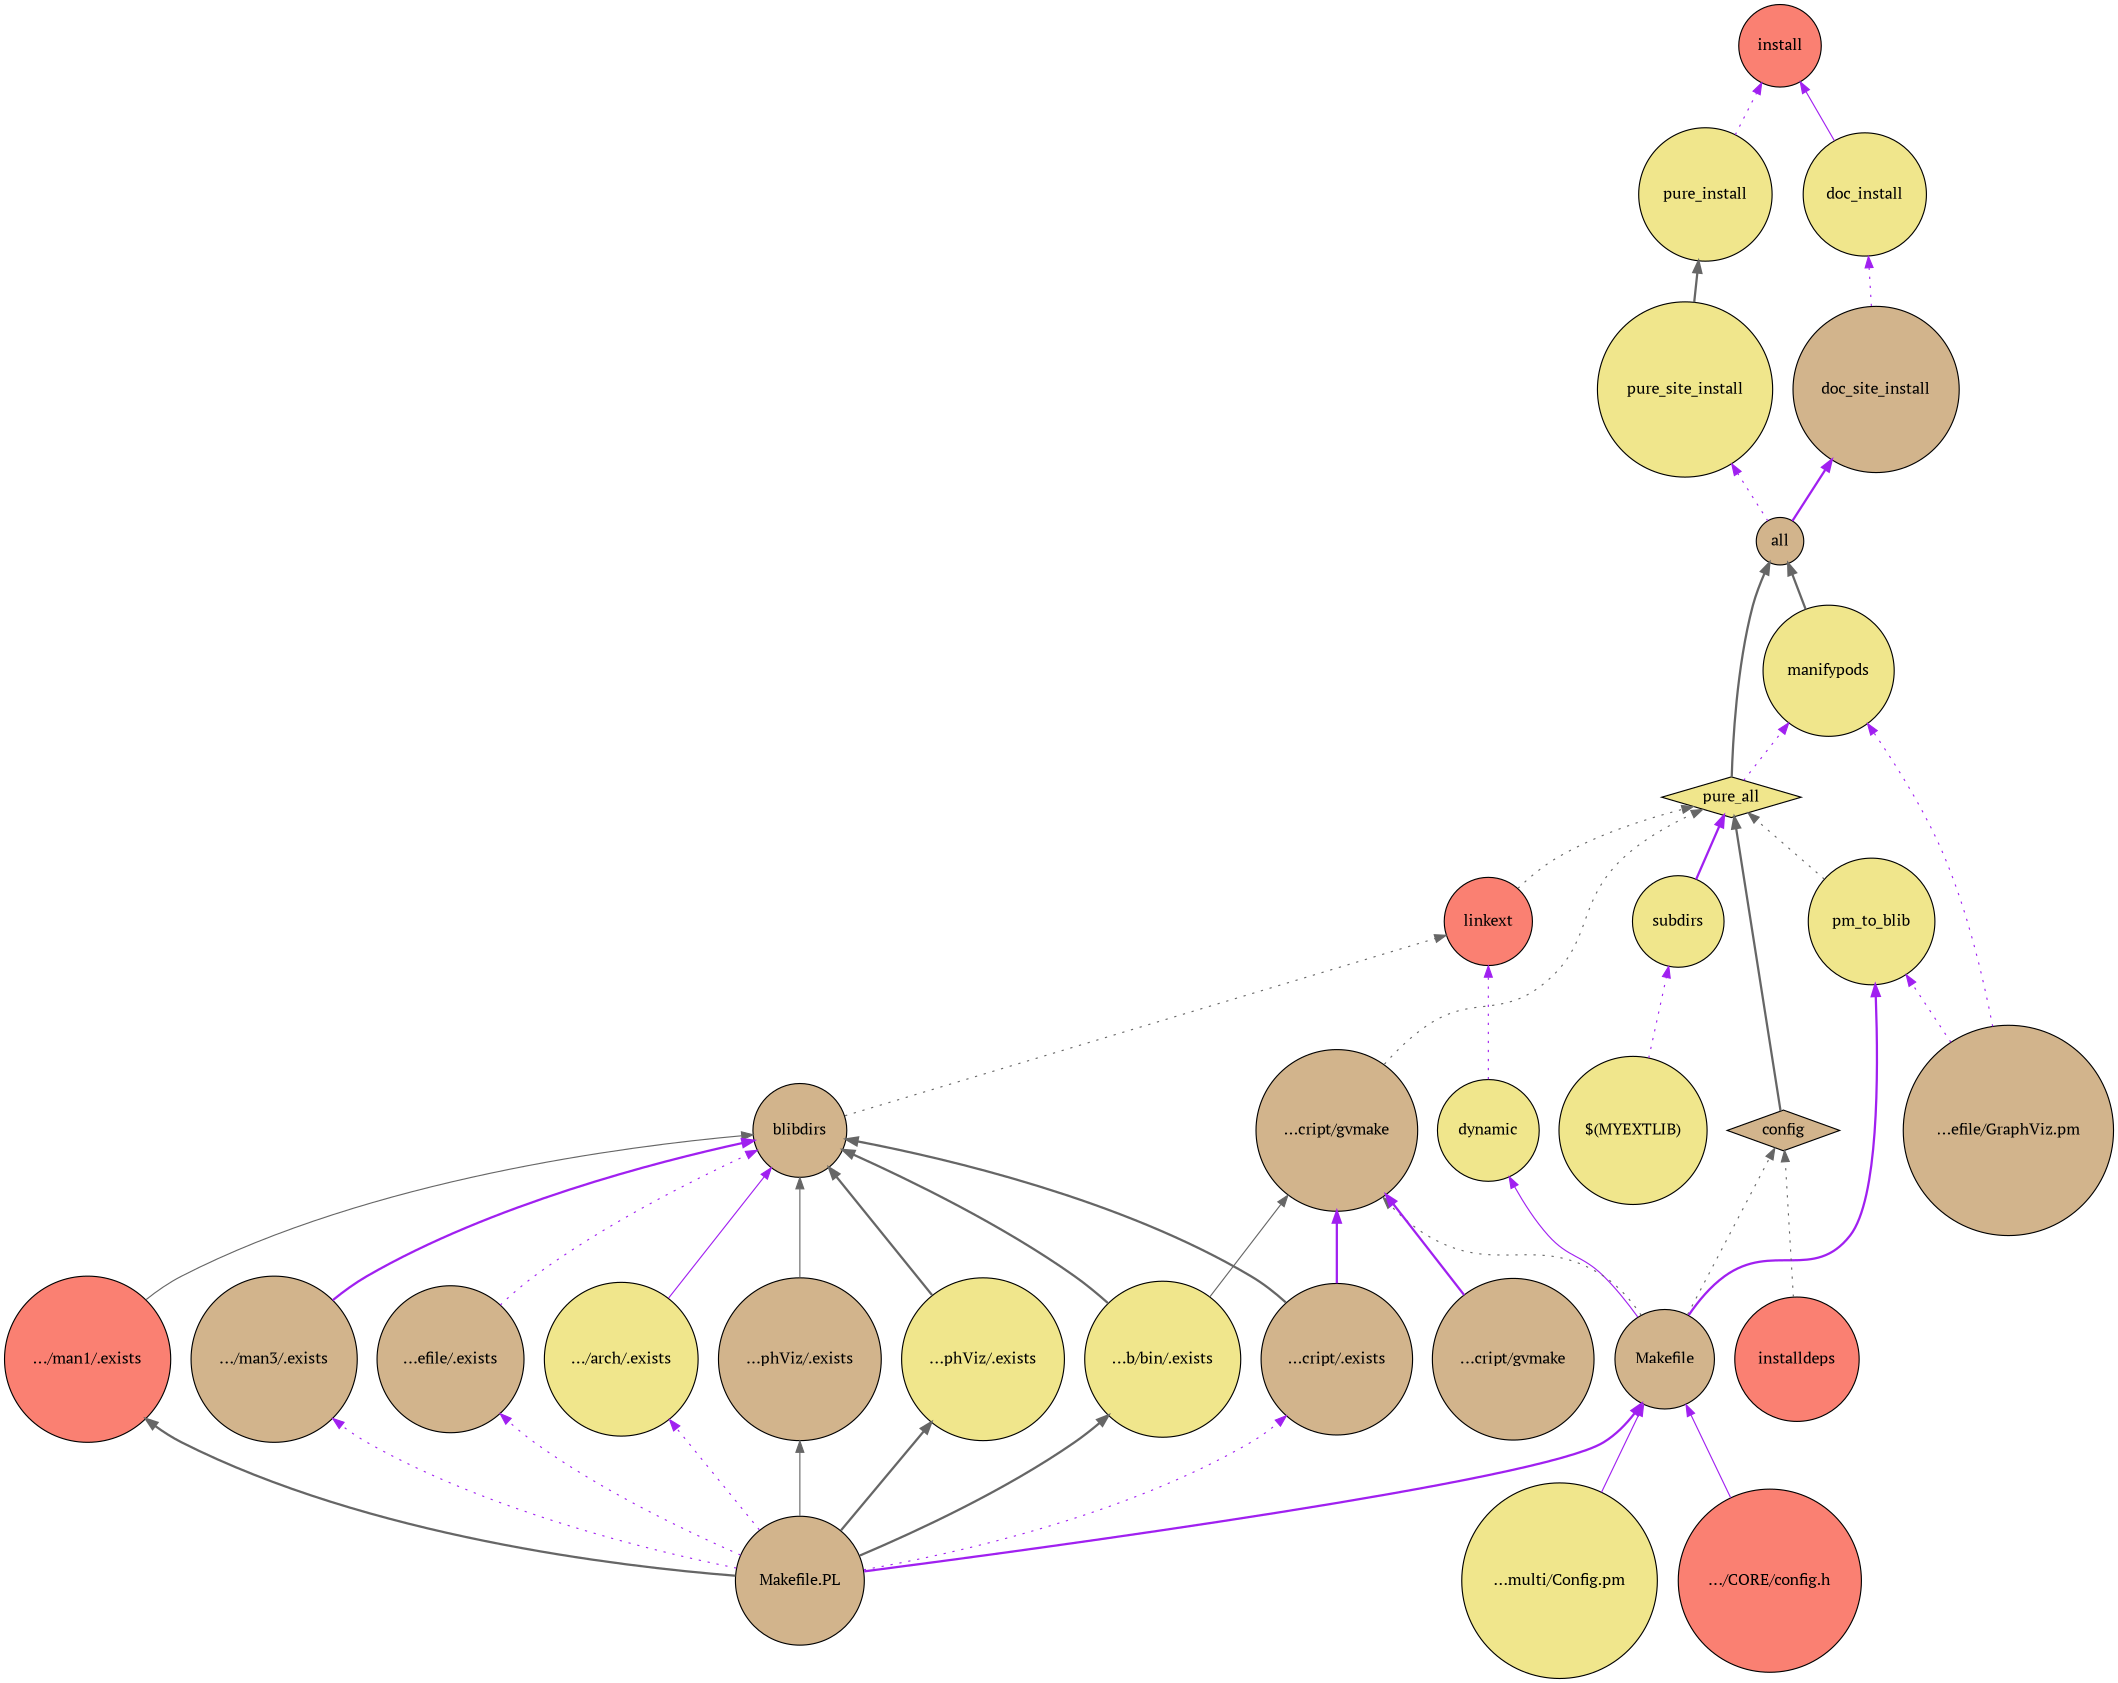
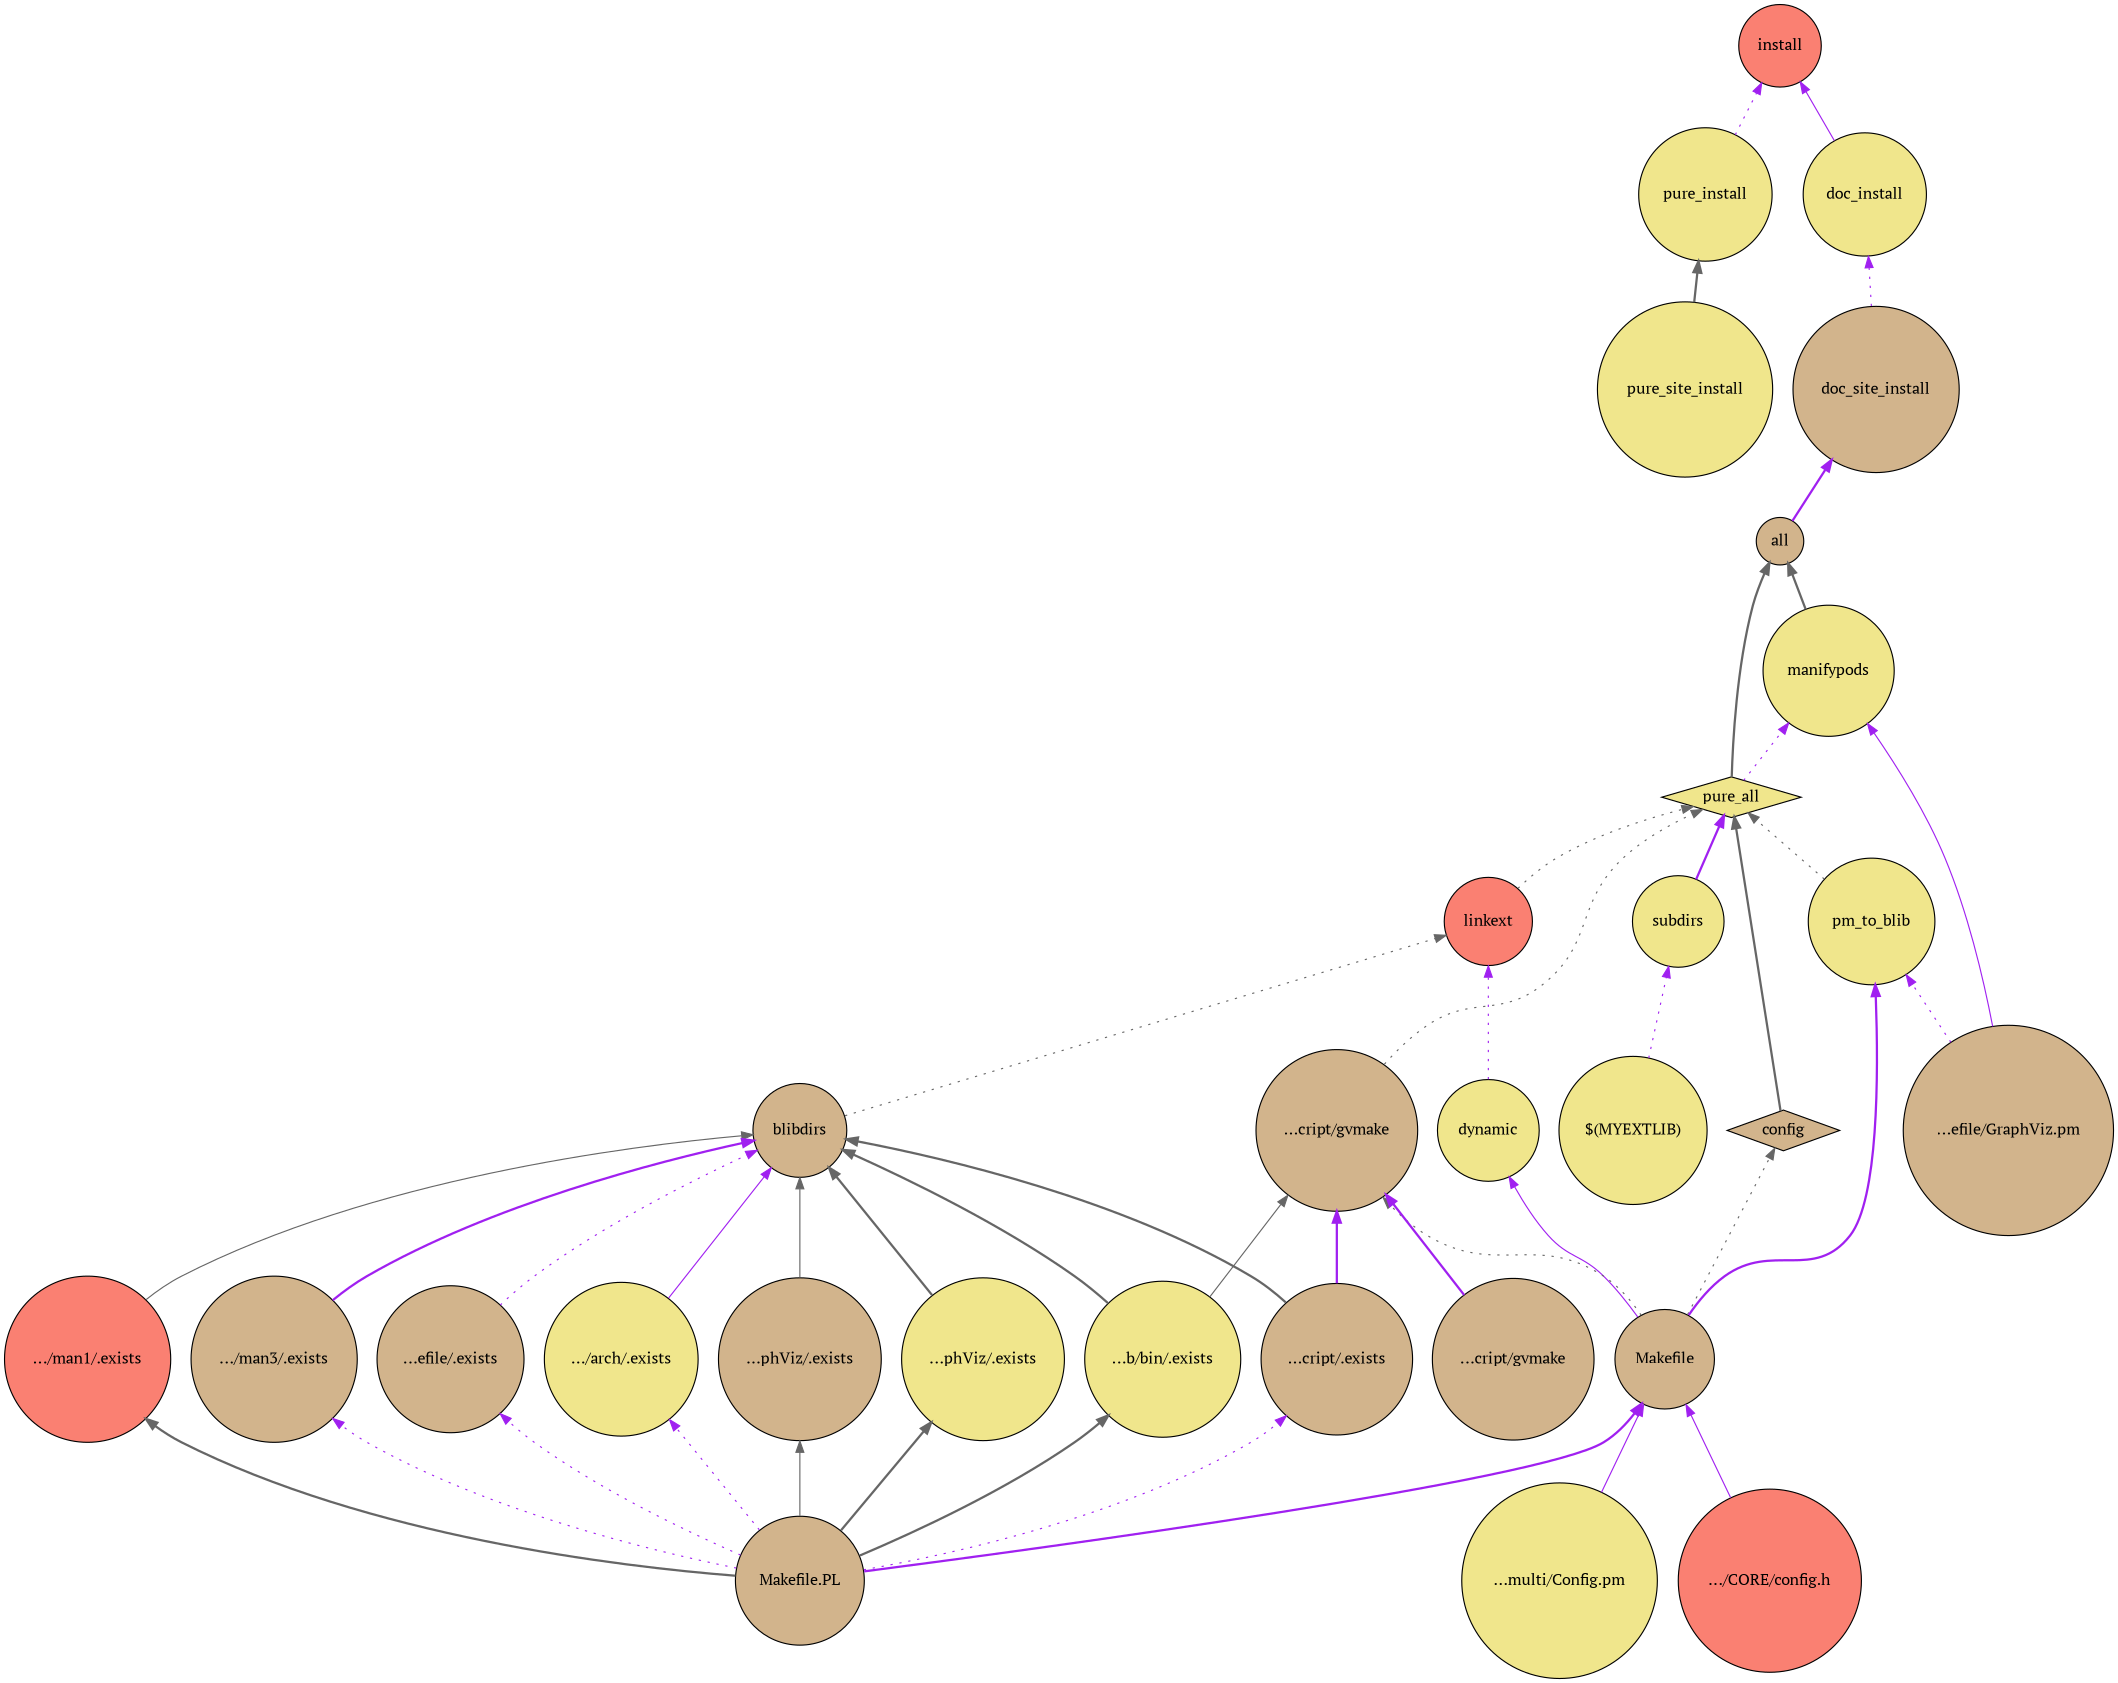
edge "all" -> "pure_site_install": removed
edge "...efile/GraphViz.pm" -> "manifypods": style dotted -> solid
node "installdeps": removed
